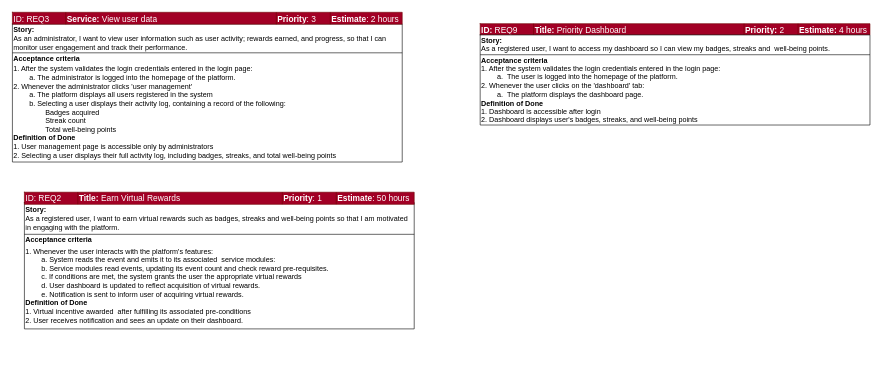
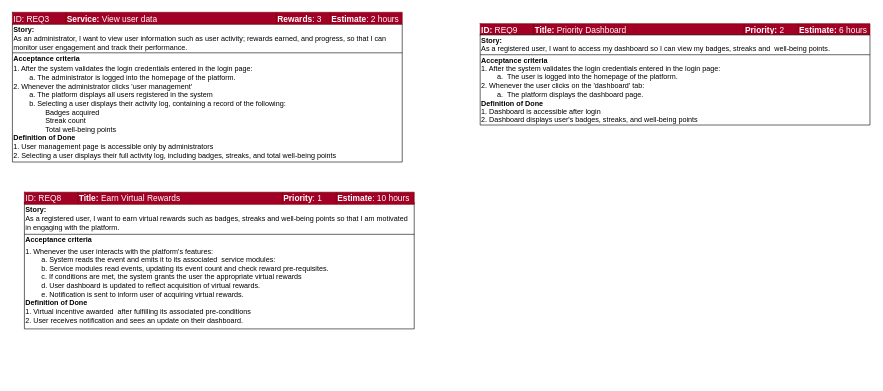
node "Priority: 3": label "Priority: 3" -> "Rewards: 3"
node "Estimate: 4 hours": label "Estimate: 4 hours" -> "Estimate: 6 hours"
node "ID: REQ2": label "ID: REQ2" -> "ID: REQ8"
node "Estimate: 50 hours": label "Estimate: 50 hours" -> "Estimate: 10 hours"
